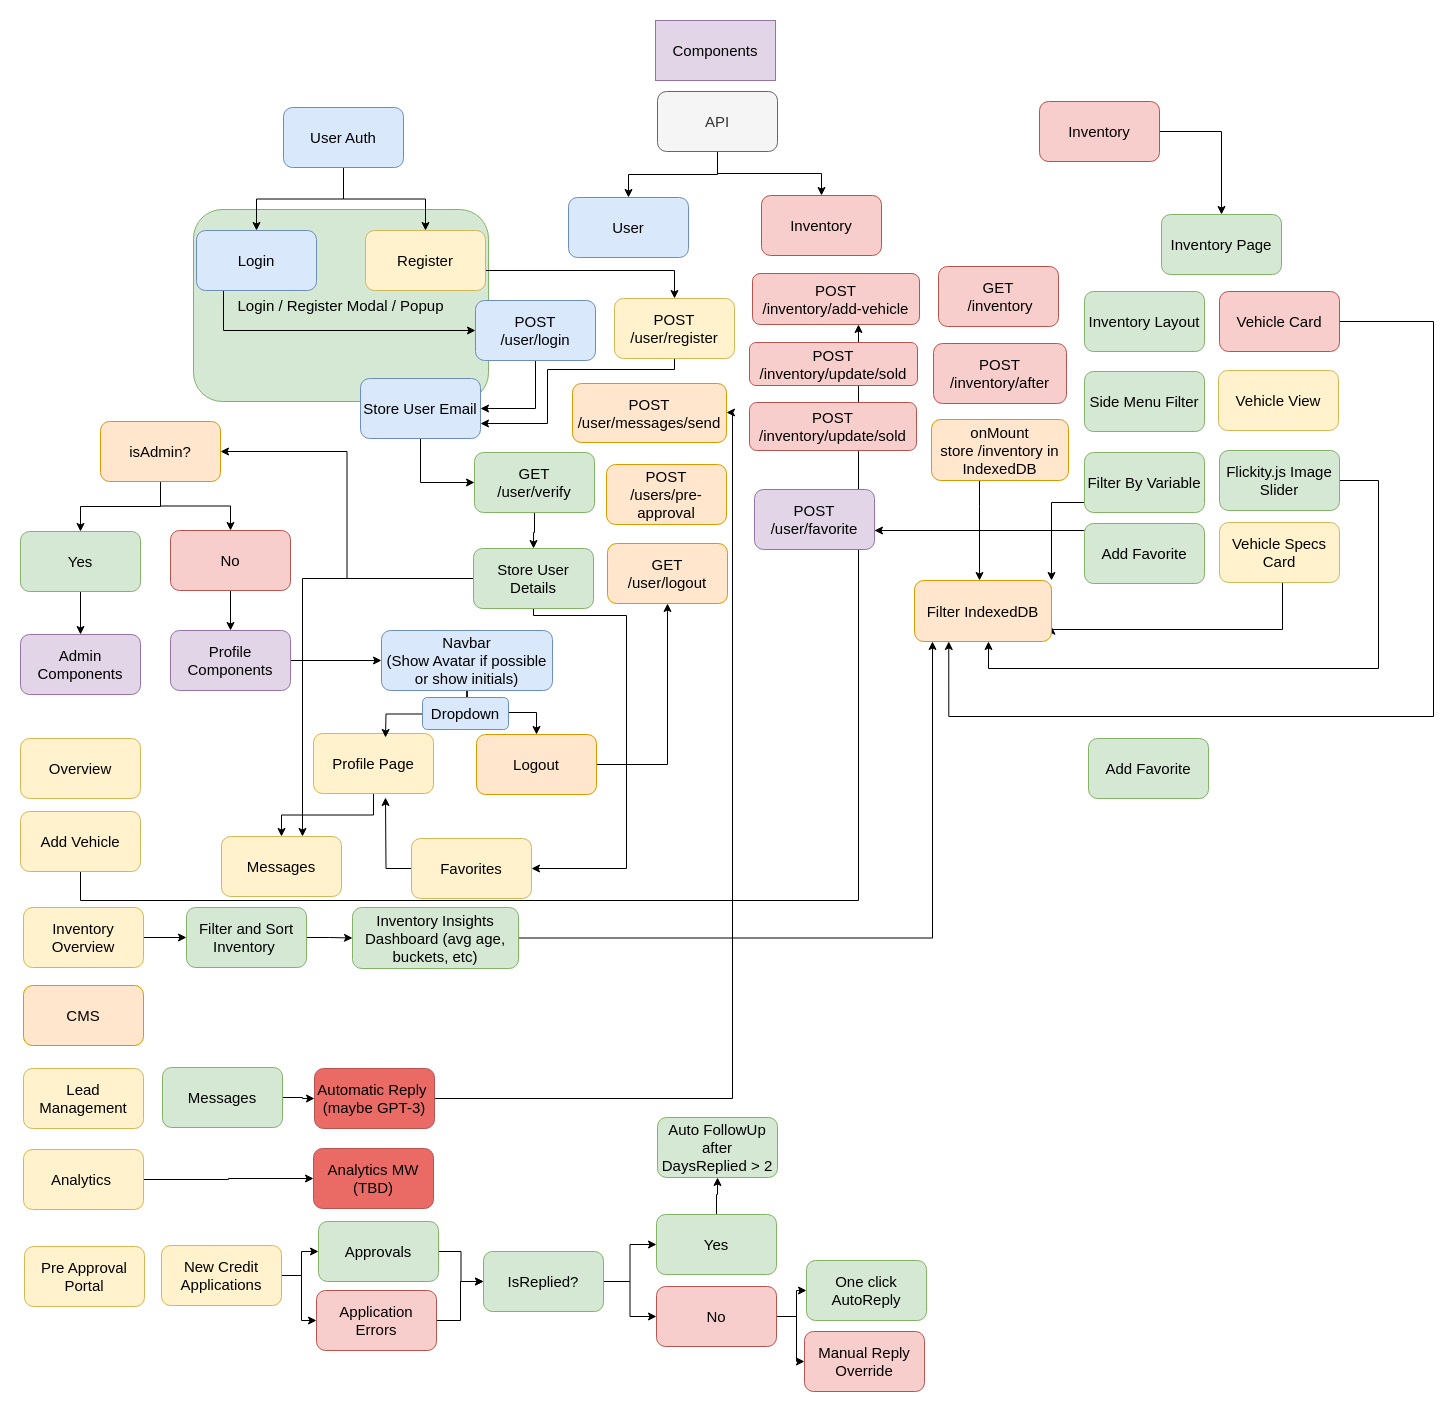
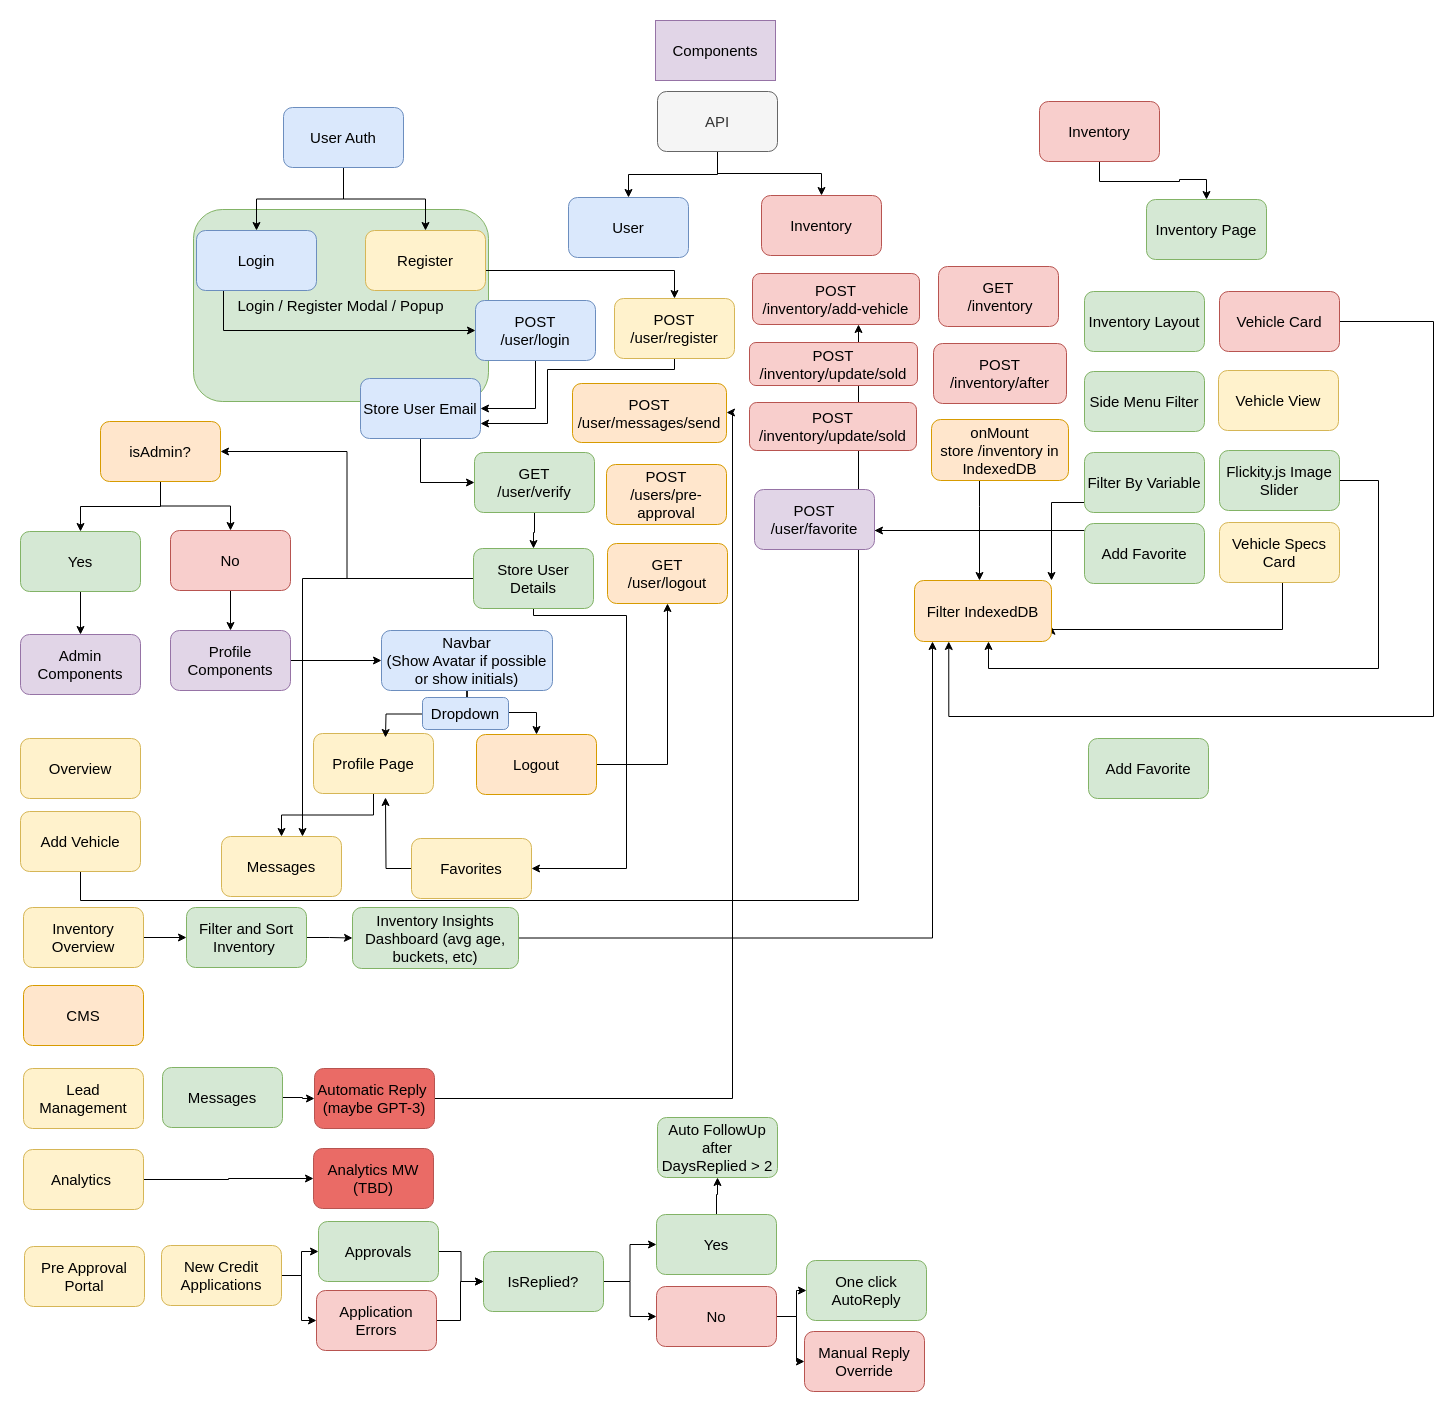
node "Inventory Page": moved (1222, 245) -> (1207, 230)
